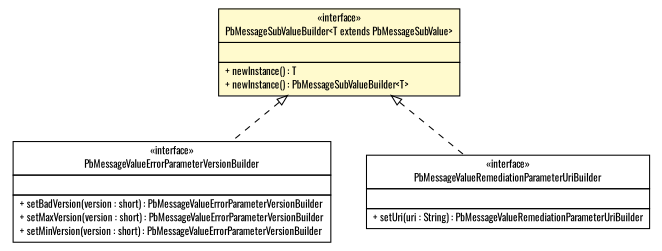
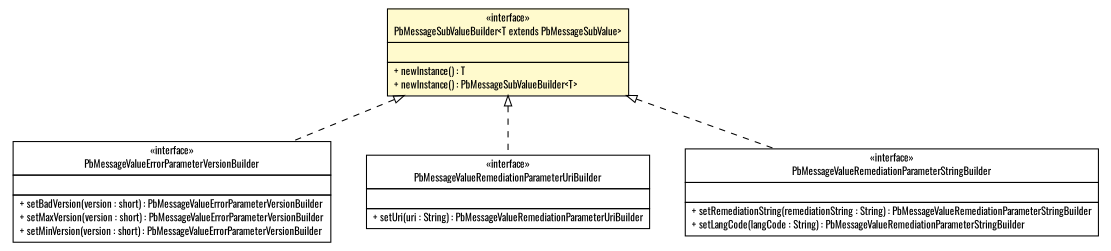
node "PbMessageValueRemediationParameterStringBuilder": added
